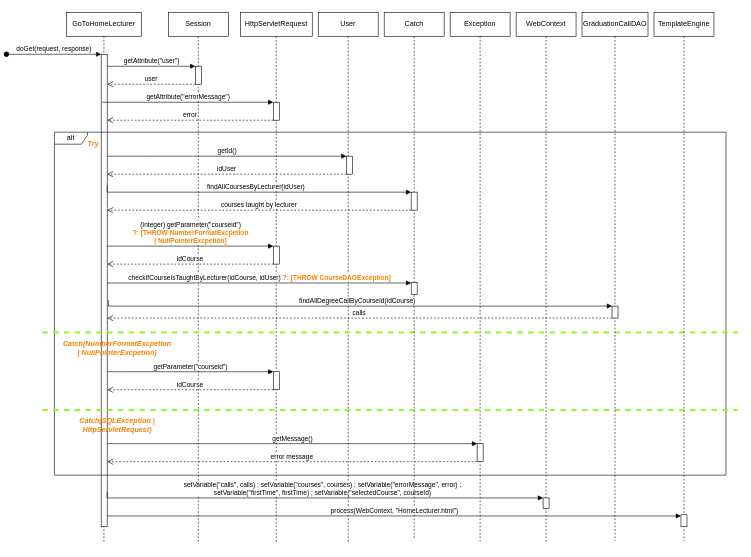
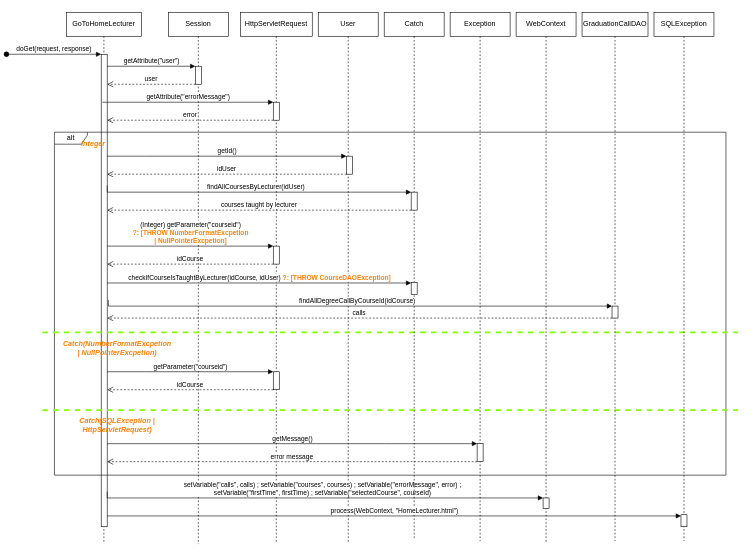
node "TemplateEngine": label "TemplateEngine" -> "SQLException"
node "Try": label "Try" -> "Integer"
